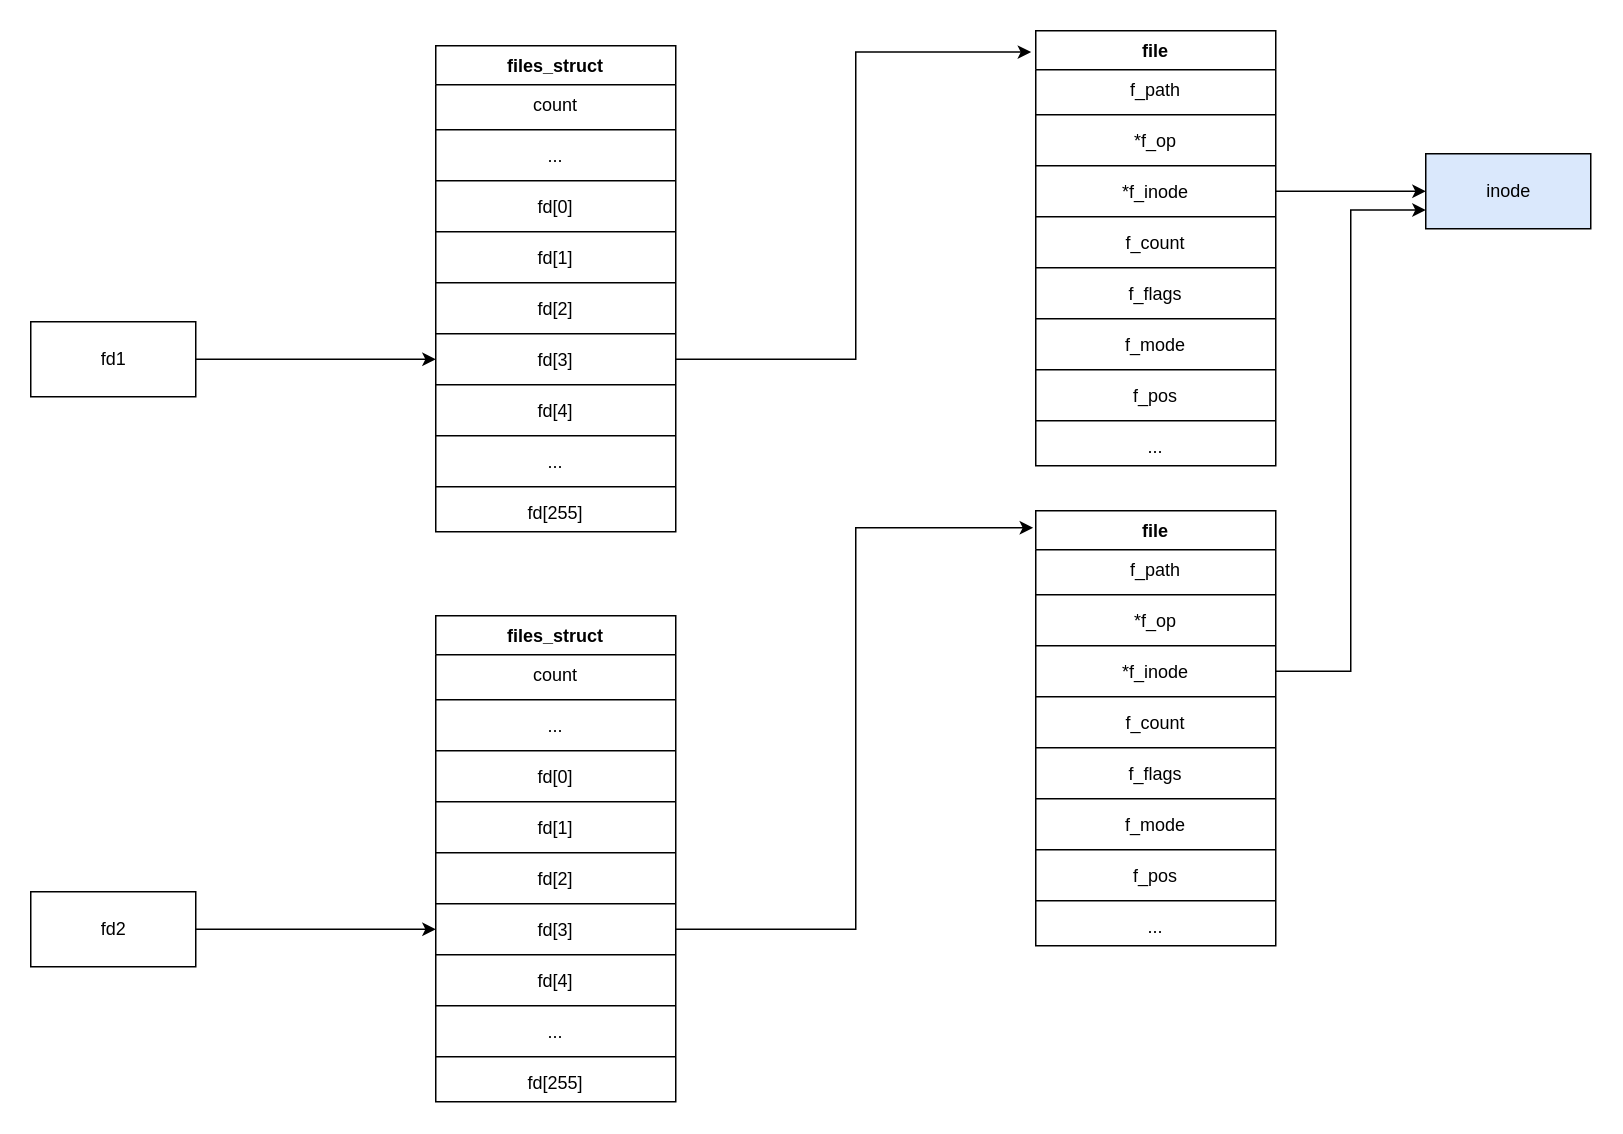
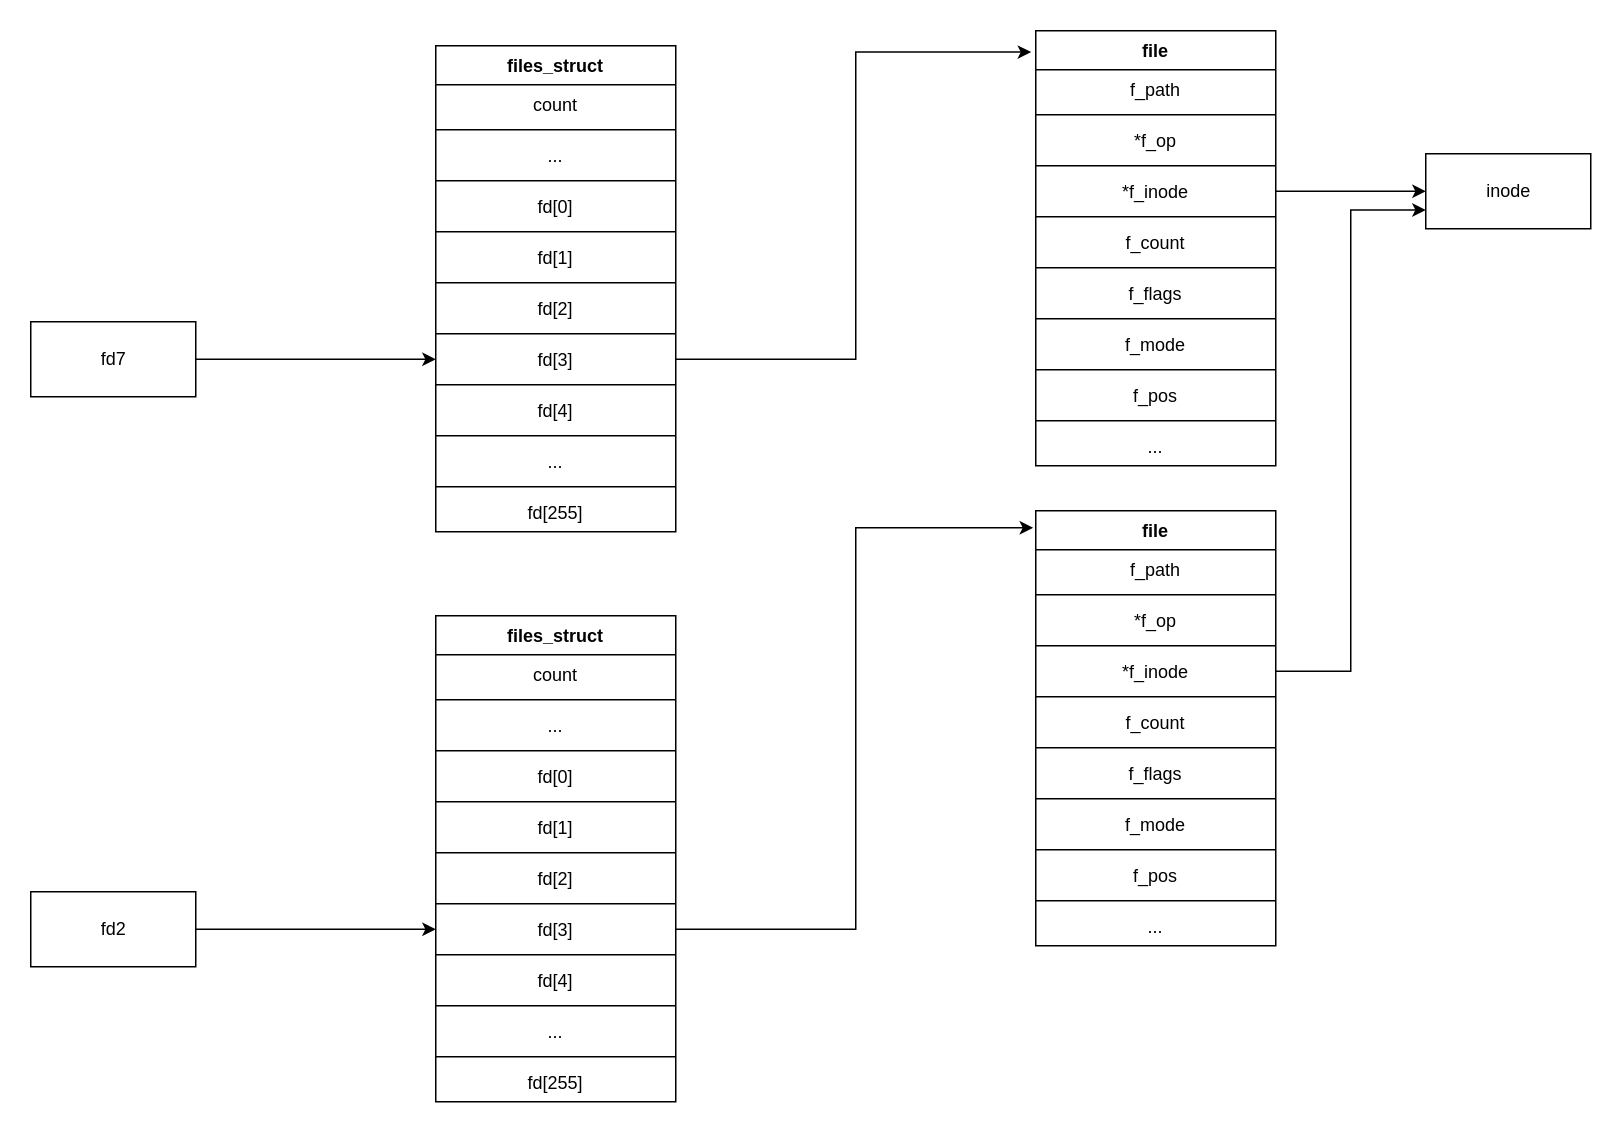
node "inode": fillcolor #dae8fc -> #ffffff
node "fd1": label "fd1" -> "fd7"
